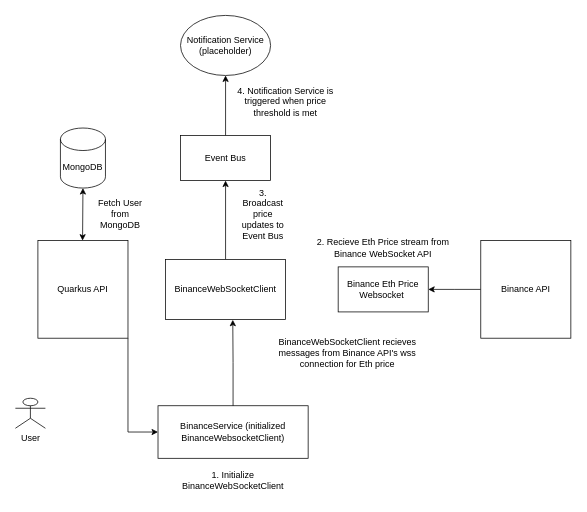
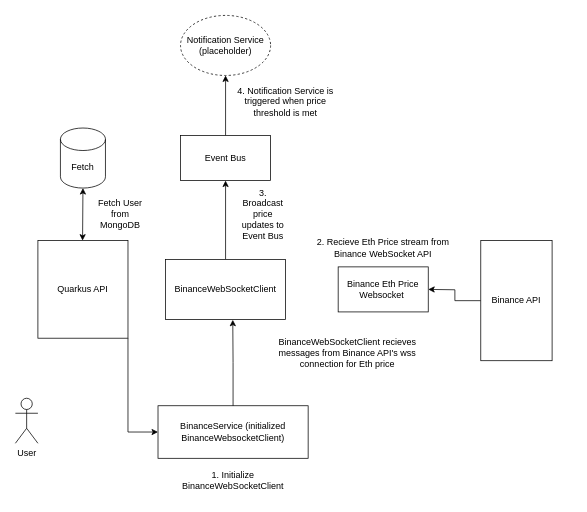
node "Notification Service (placeholder)": style solid -> dashed
node "MongoDB": label "MongoDB" -> "Fetch"
node "Binance API": size 90x98 -> 71x120
node "User": size 30x30 -> 23x45
